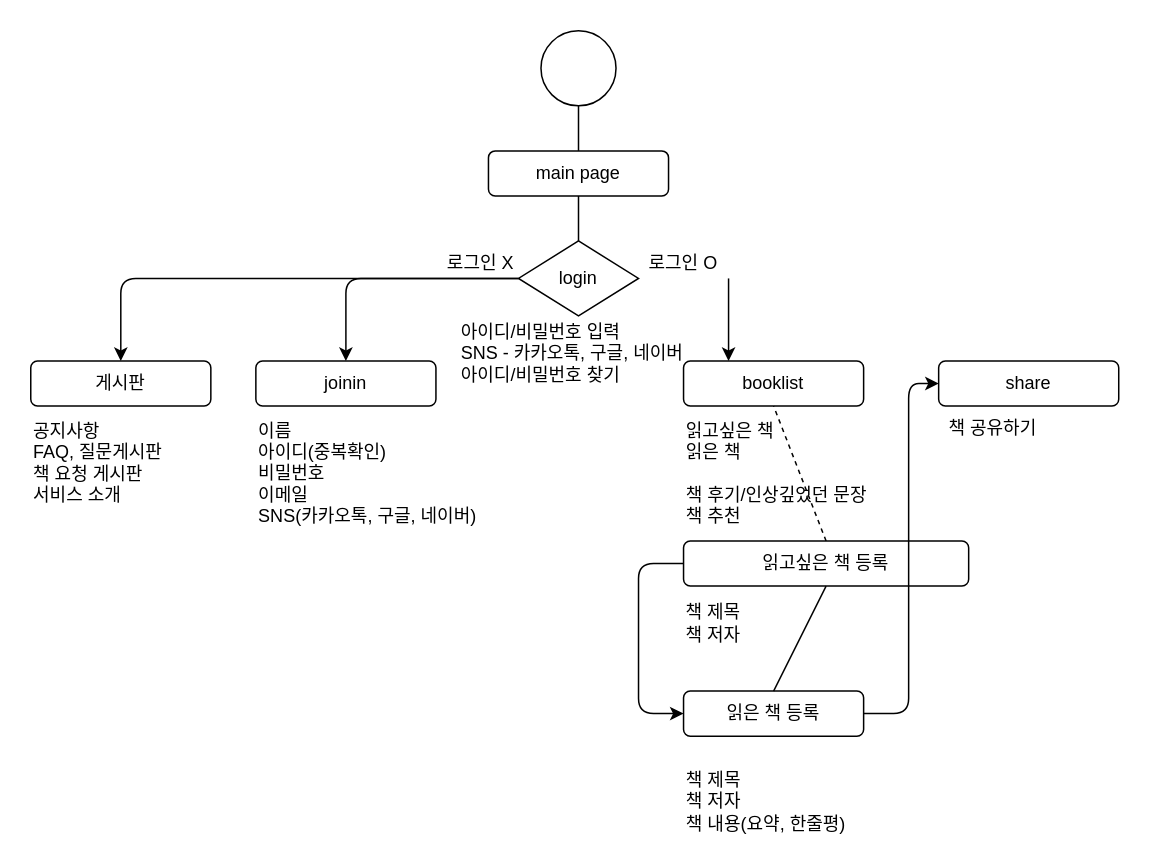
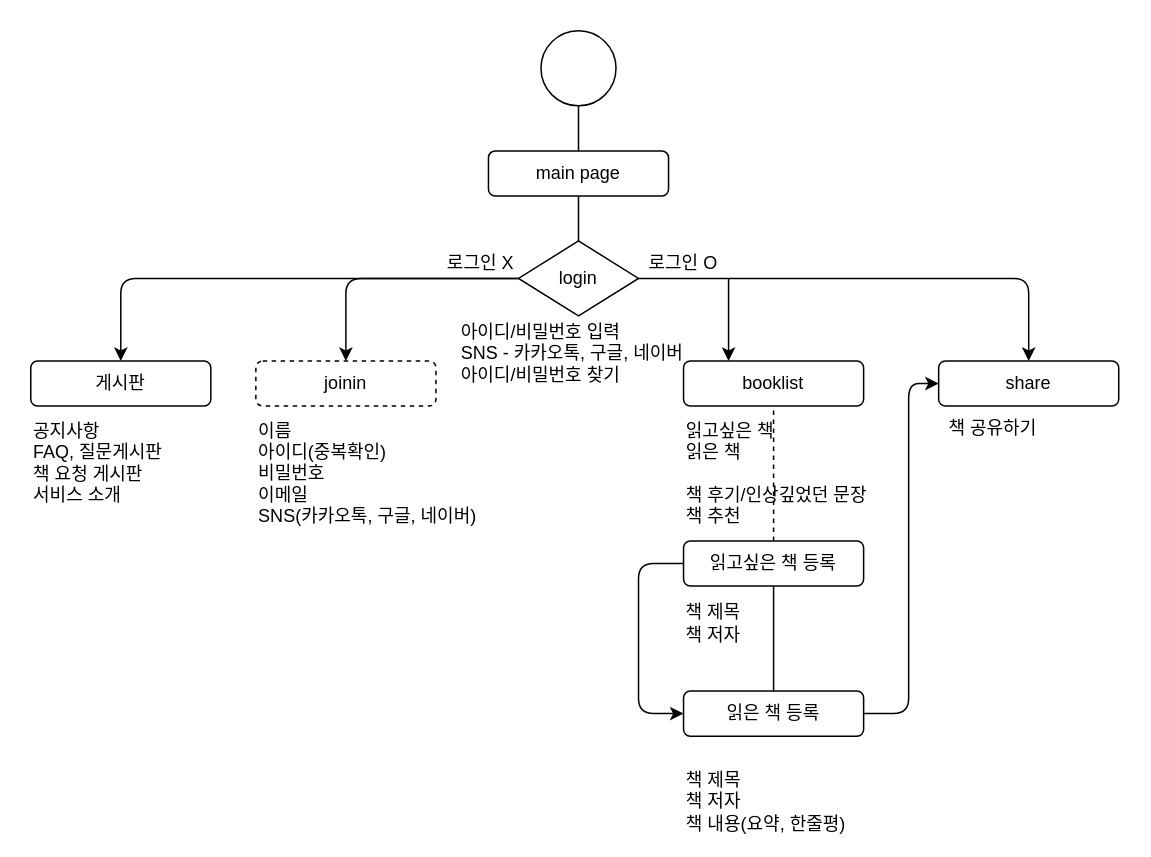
edge "login" -> "share": added
node "joinin": style solid -> dashed
node "읽고싶은 책 등록": size 285x45 -> 180x45
